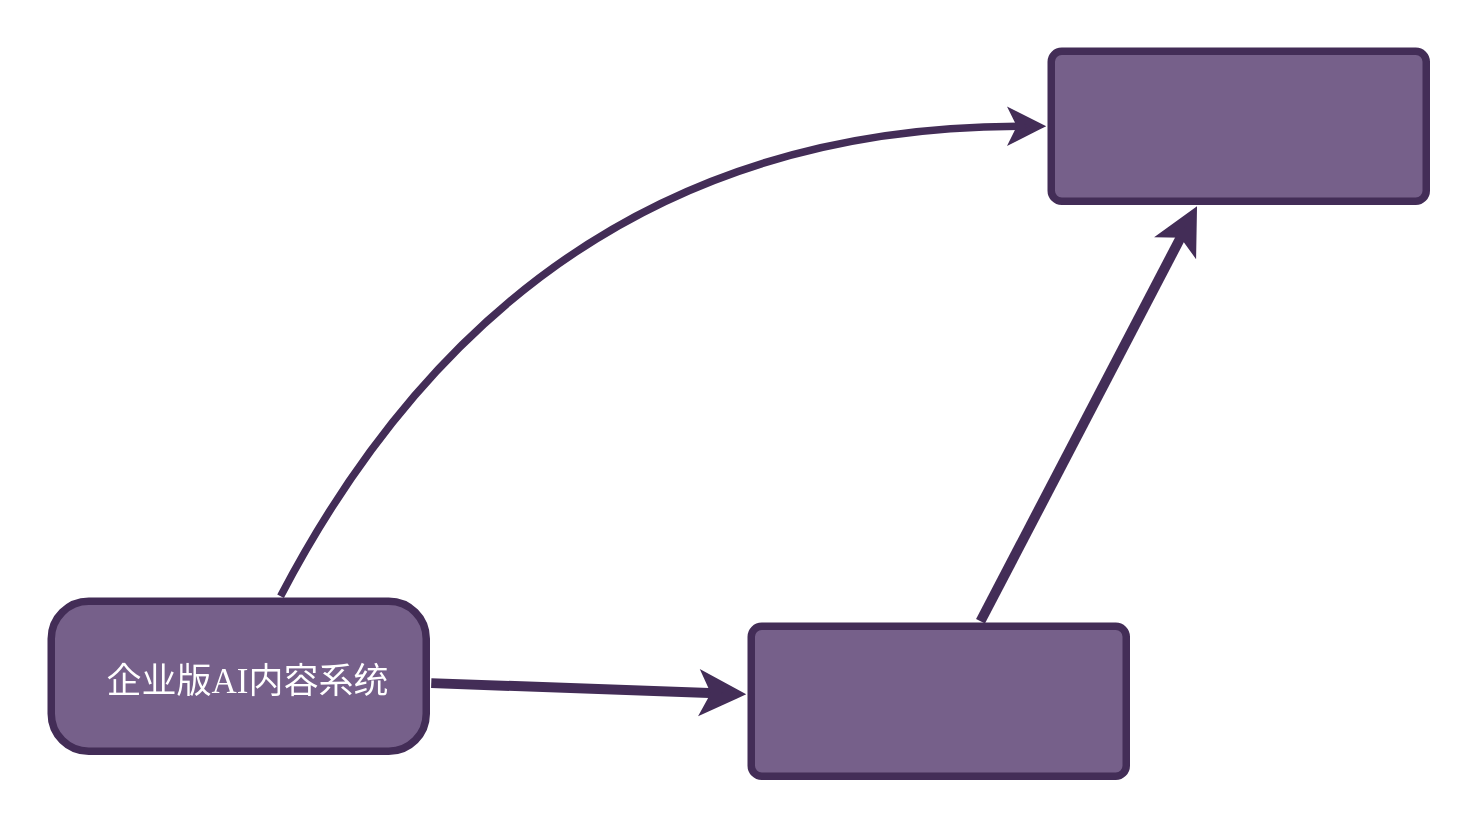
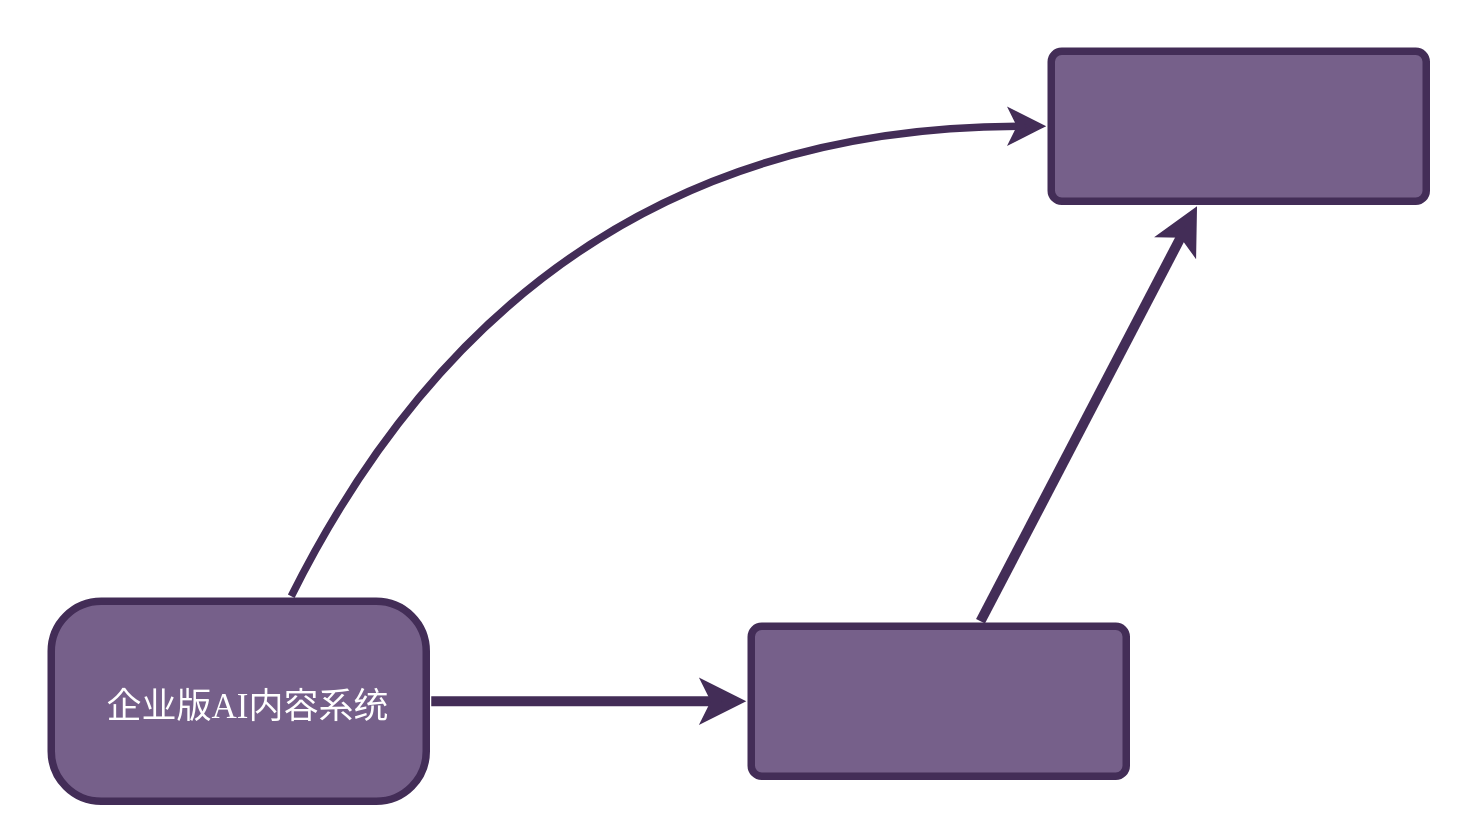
node "企业版AI内容系统": size 375x150 -> 375x200
